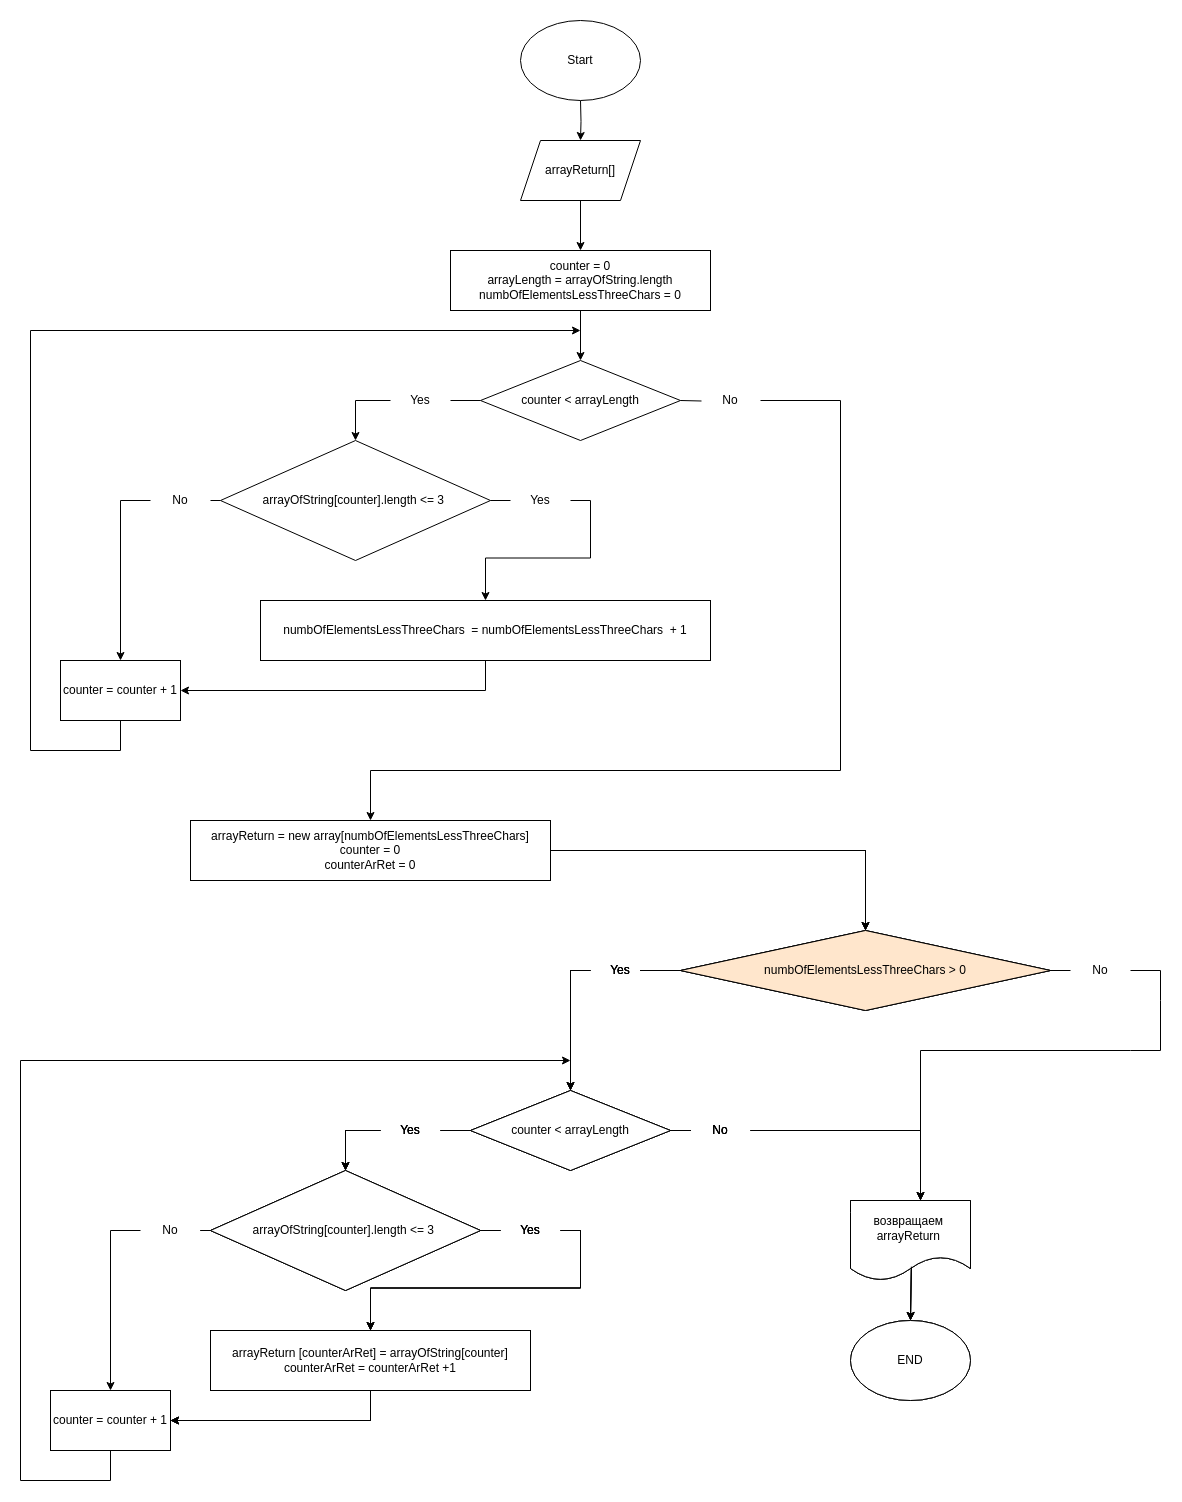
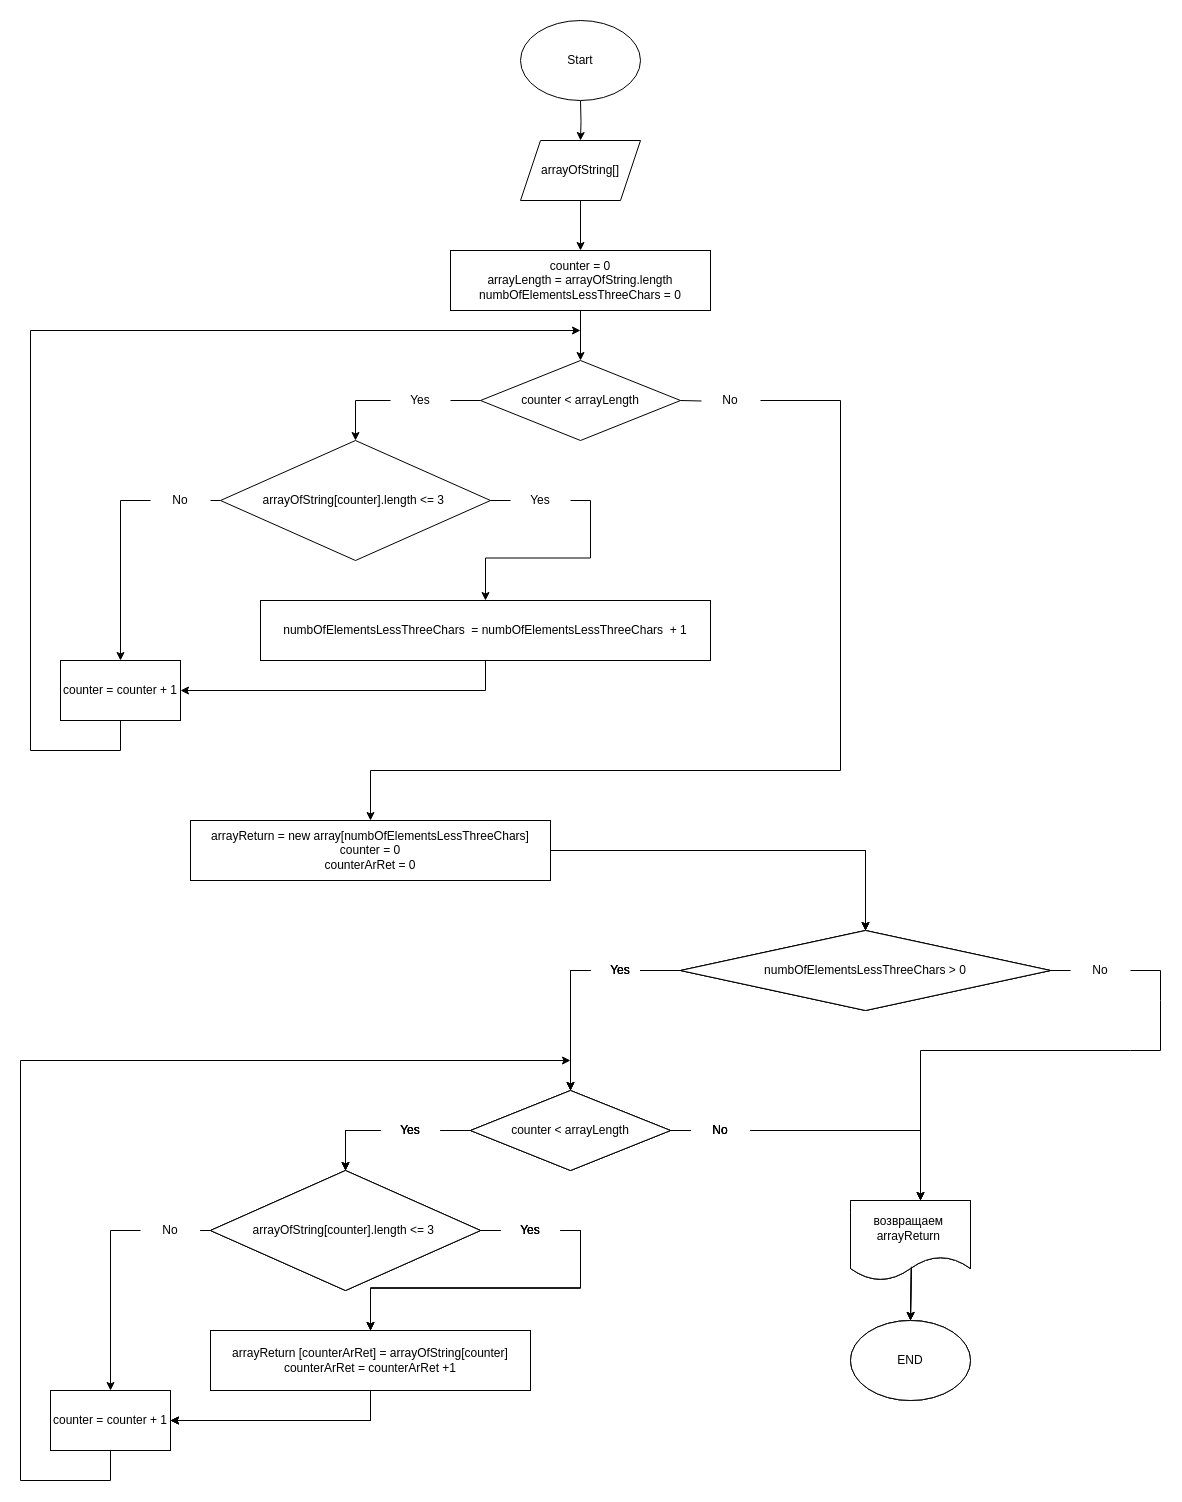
node "arrayReturn[]": label "arrayReturn[]" -> "arrayOfString[]"
node "numbOfElementsLessThreeChars > 0": fillcolor #ffe6cc -> #ffffff
